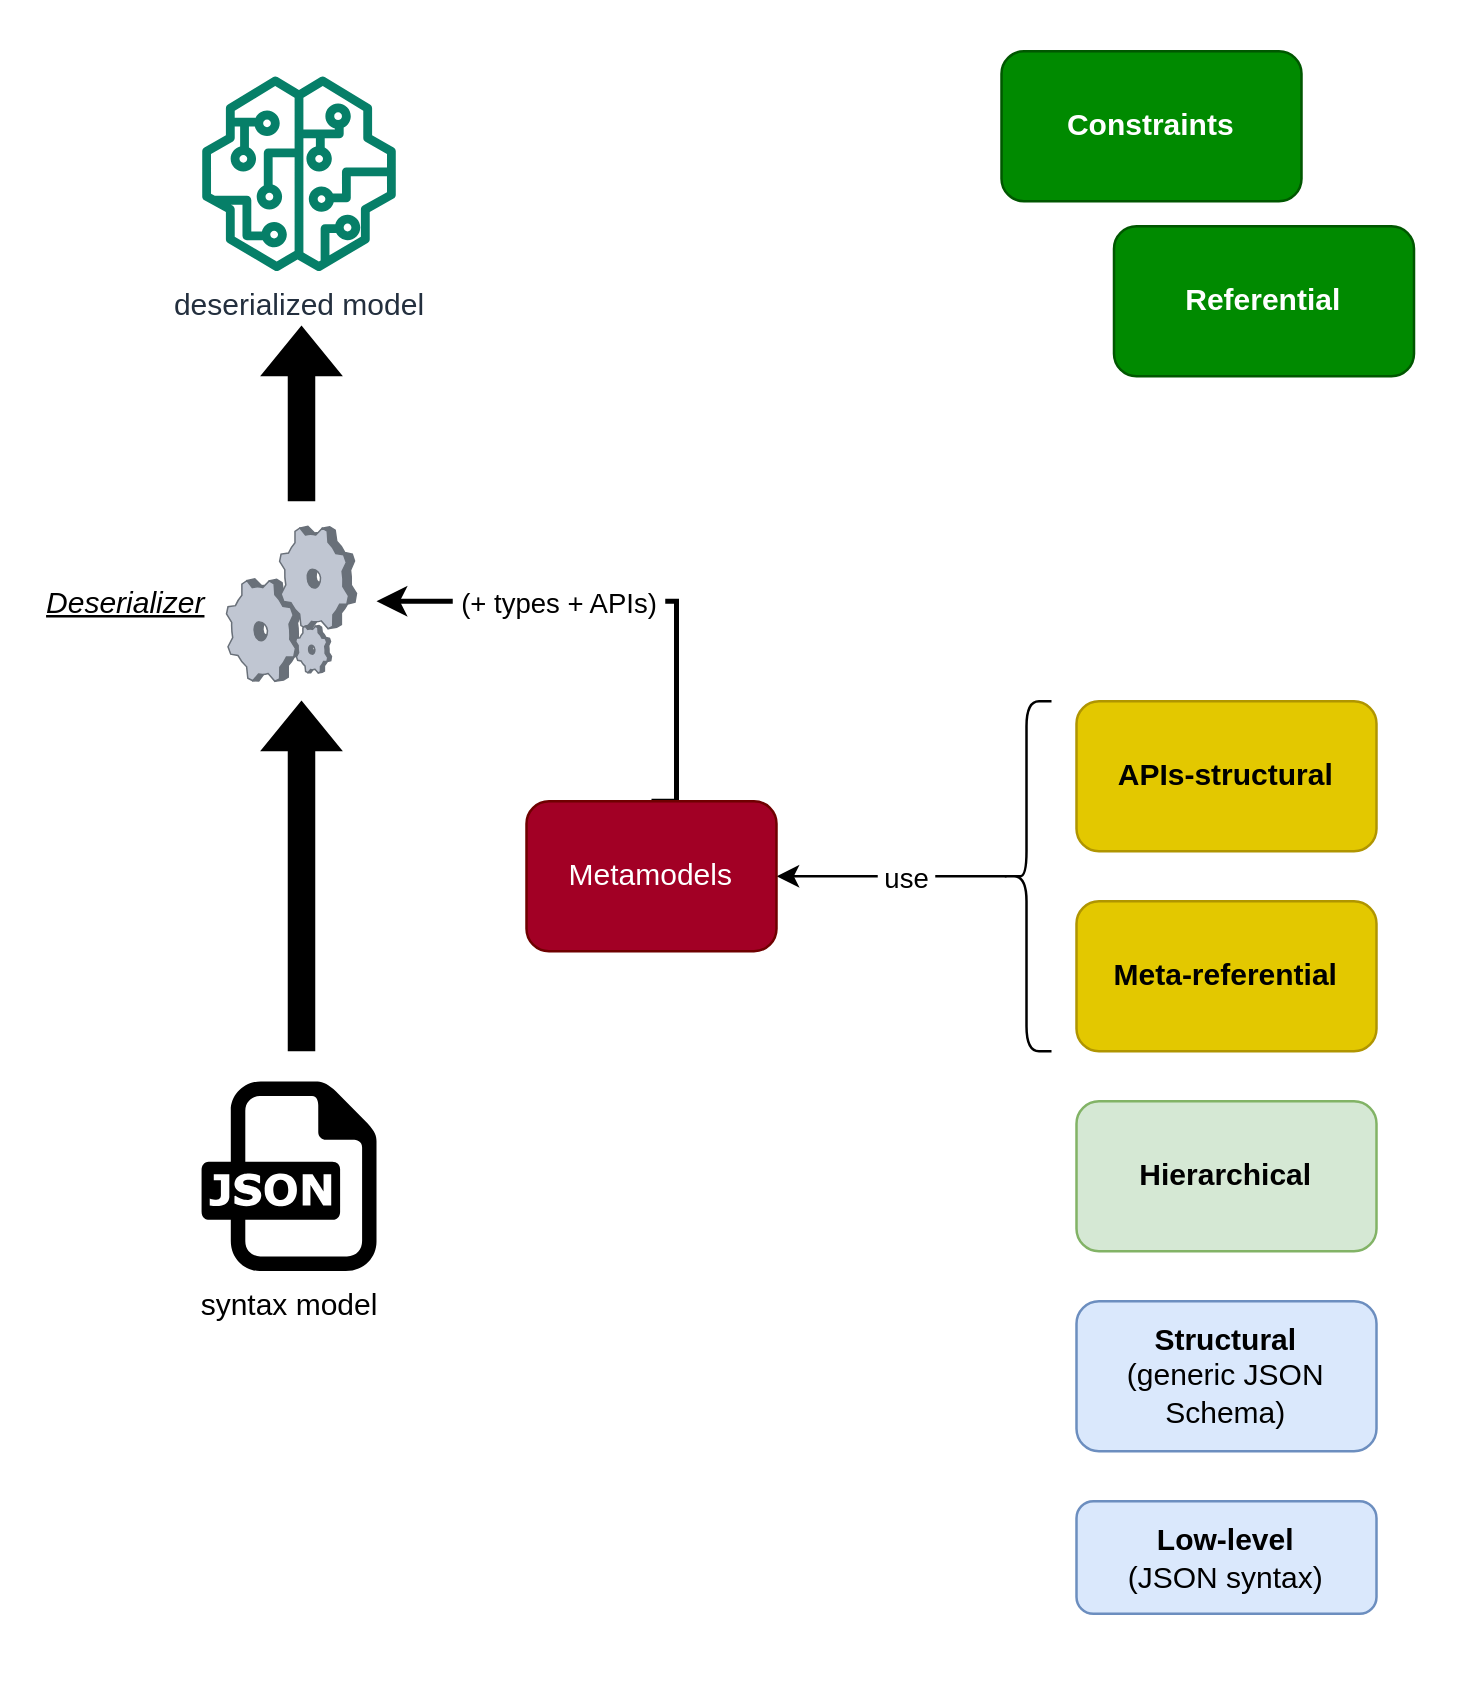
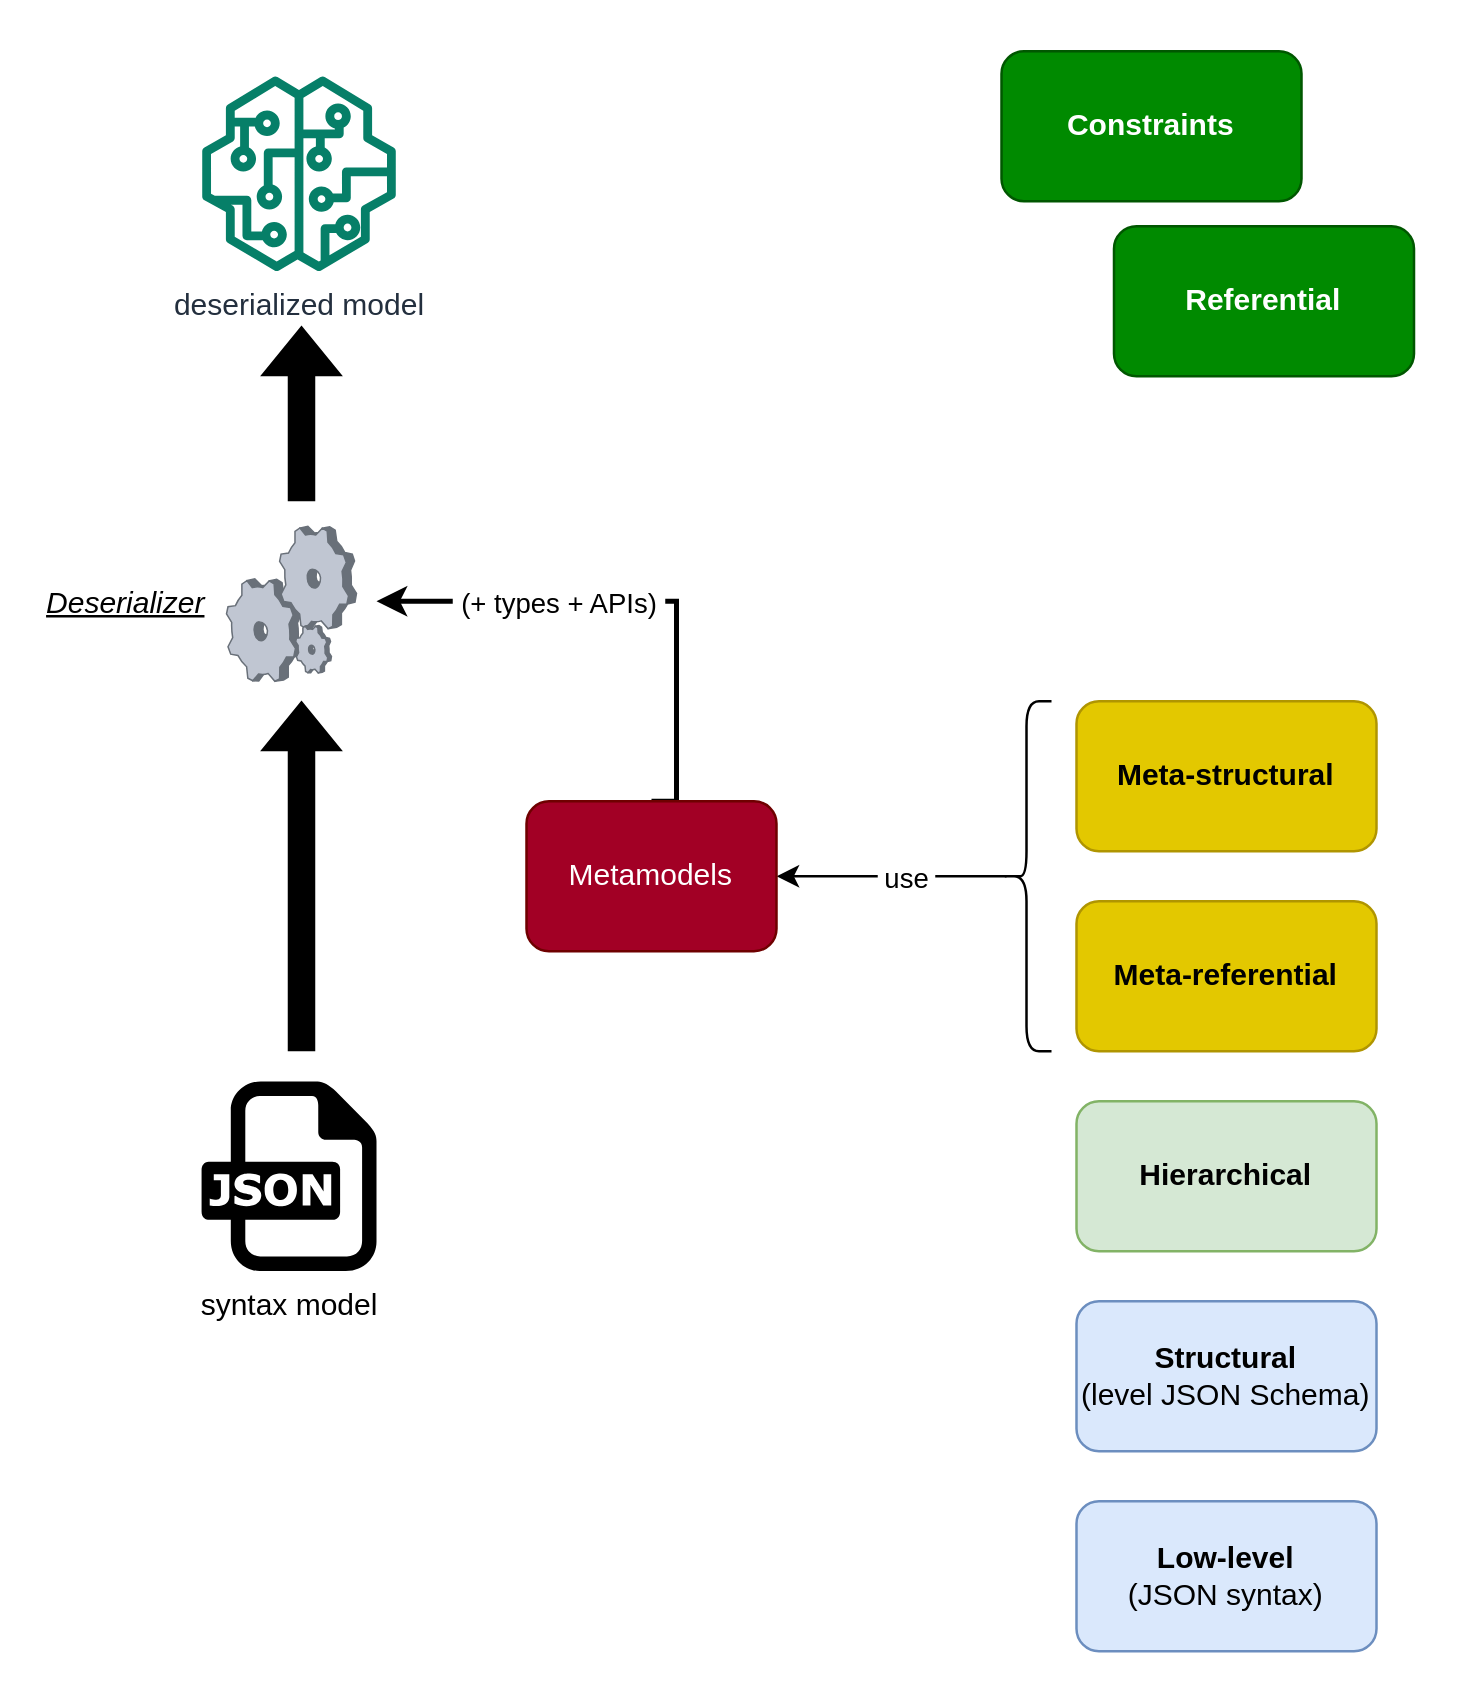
node "APIs-structural": label "APIs-structural" -> "Meta-structural"
node "Structural (generic JSON Schema)": label "Structural (generic JSON Schema)" -> "Structural (level JSON Schema)"
node "Low-level (JSON syntax)": size 300x113 -> 300x150
